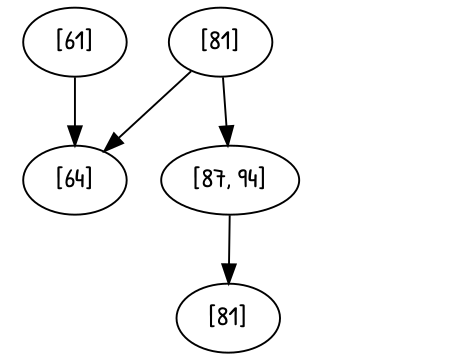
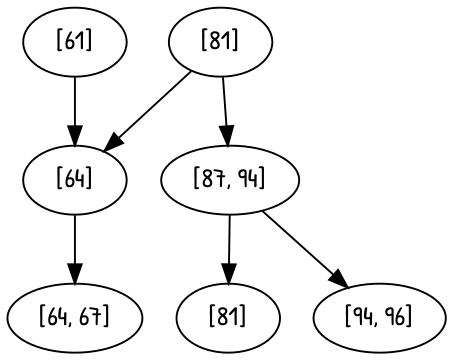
node "[64, 67]": added
node "[94, 96]": added
